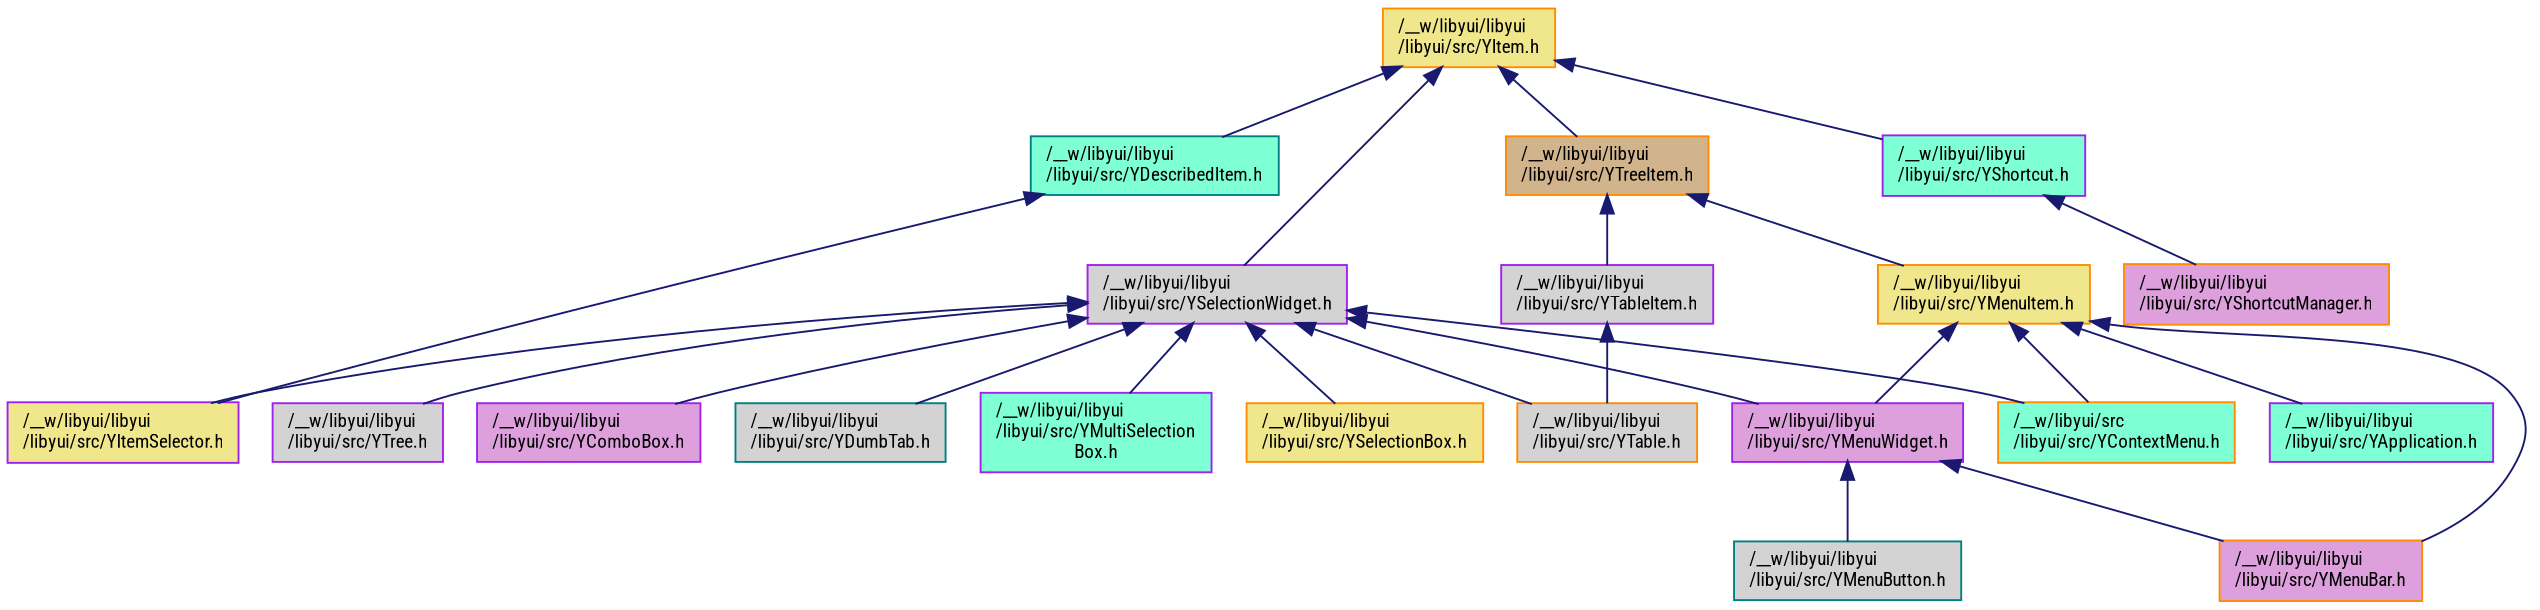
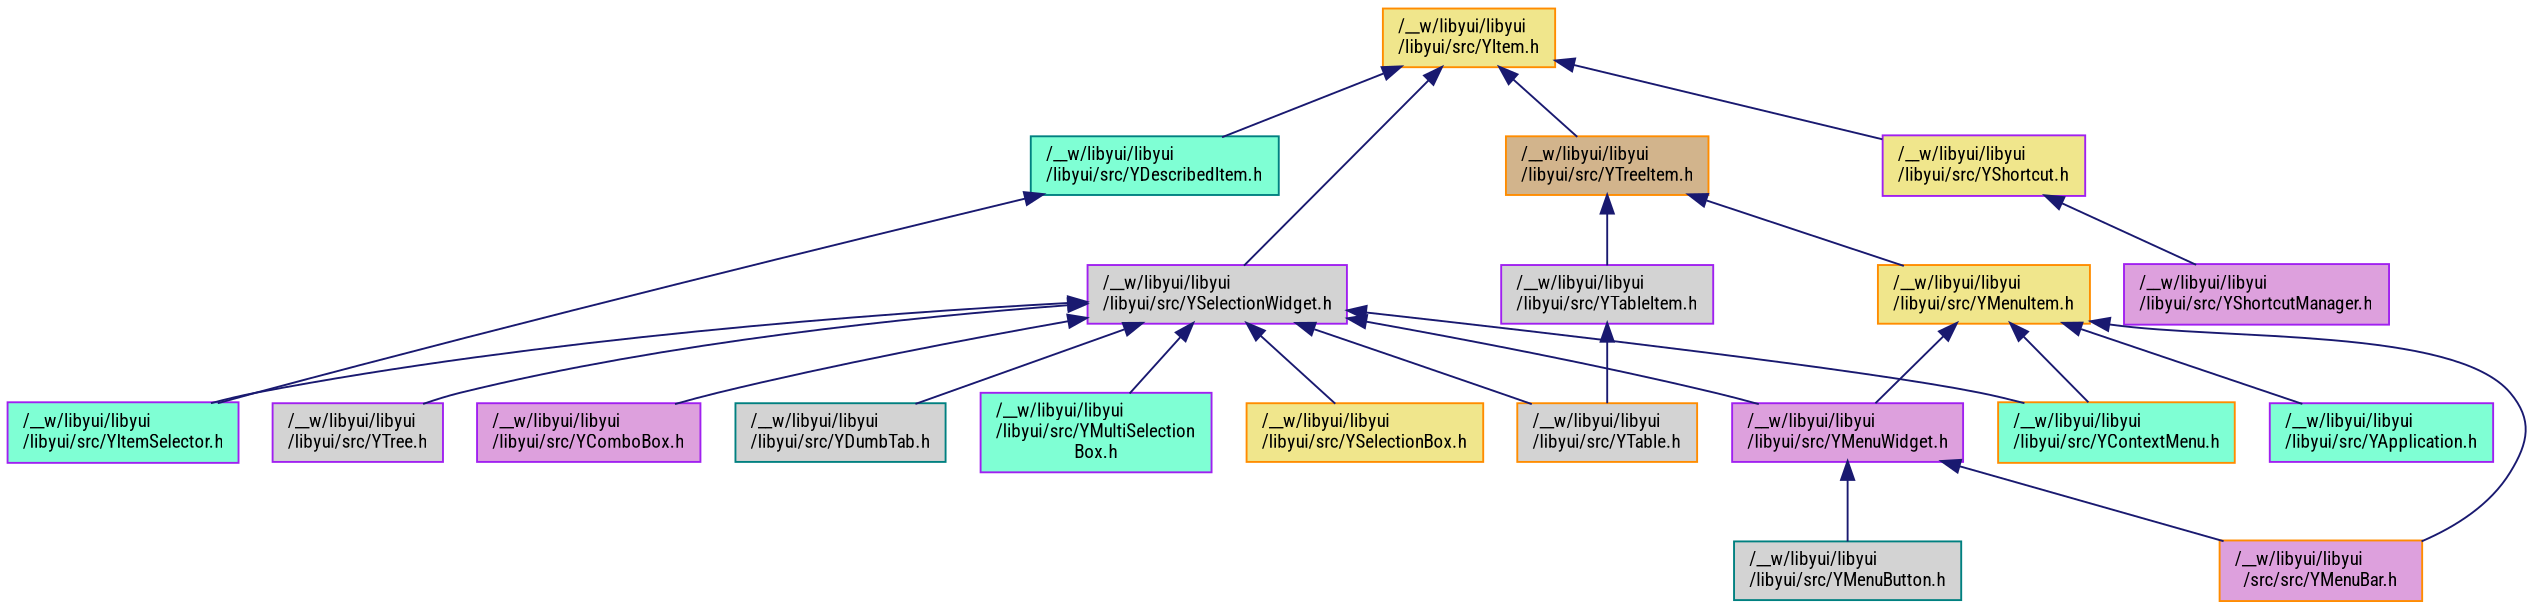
node "/__w/libyui/libyui /libyui/src/YShortcut.h": fillcolor aquamarine -> khaki
node "/__w/libyui/libyui /libyui/src/YShortcutManager.h": color darkorange -> purple
node "/__w/libyui/libyui /libyui/src/YItemSelector.h": fillcolor khaki -> aquamarine
node "/__w/libyui/src /libyui/src/YContextMenu.h": label "/__w/libyui/src /libyui/src/YContextMenu.h" -> "/__w/libyui/libyui /libyui/src/YContextMenu.h"
node "/__w/libyui/libyui /libyui/src/YMenuBar.h": label "/__w/libyui/libyui /libyui/src/YMenuBar.h" -> "/__w/libyui/libyui /src/src/YMenuBar.h"
